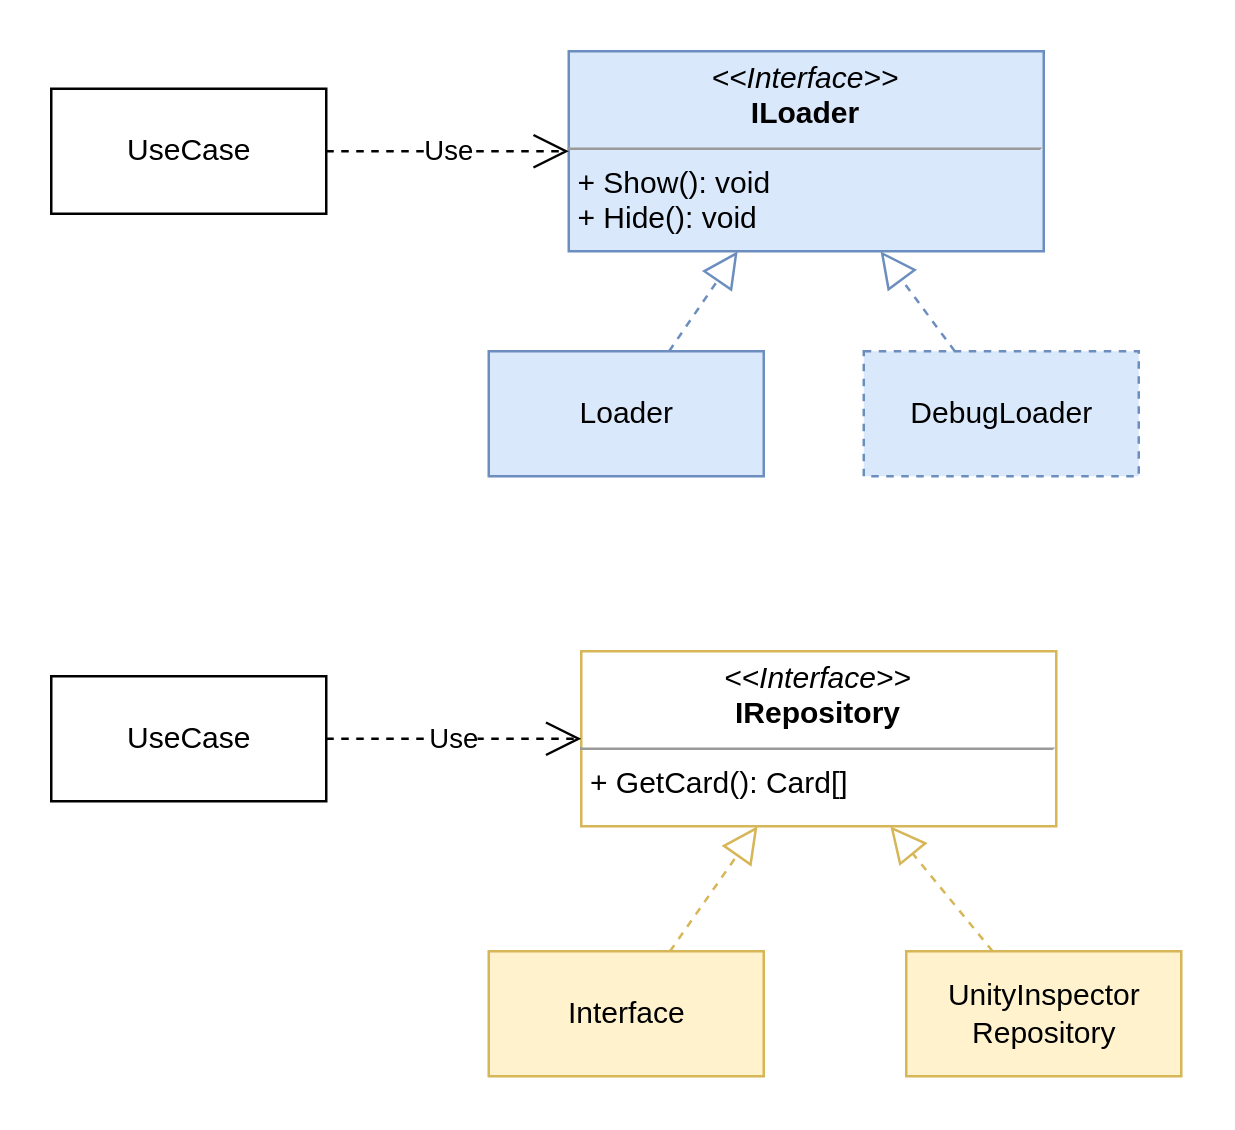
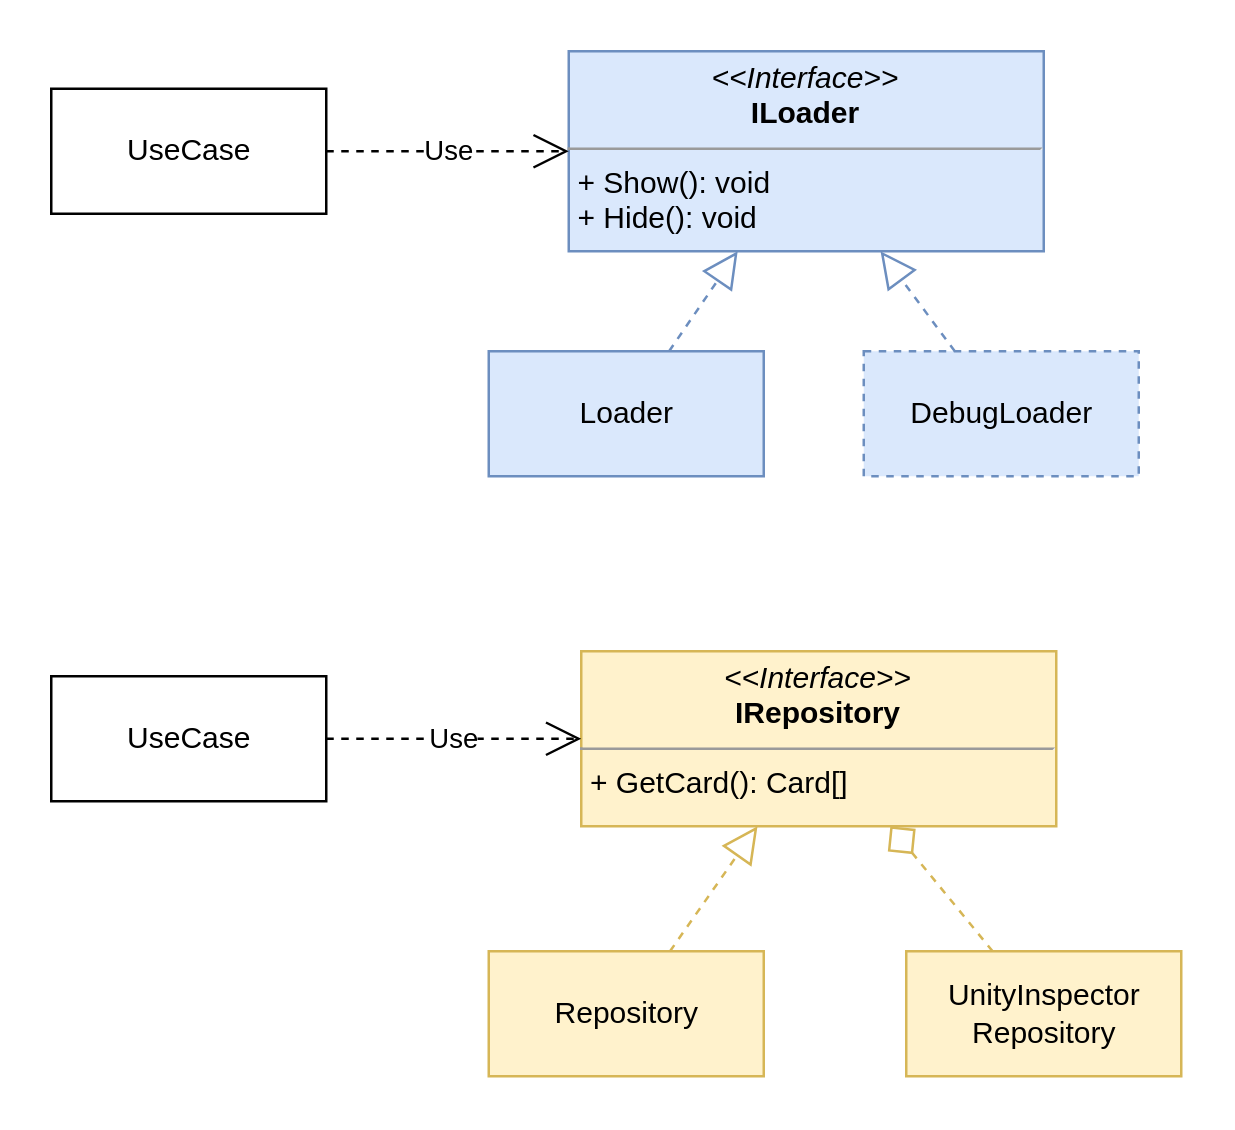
node "<<Interface>> IRepository + GetCard(): Card[]": fillcolor #ffffff -> #fff2cc
edge "UnityInspector Repository" -> "<<Interface>> IRepository + GetCard(): Card[]": arrowhead block -> diamond
node "Interface": label "Interface" -> "Repository"
